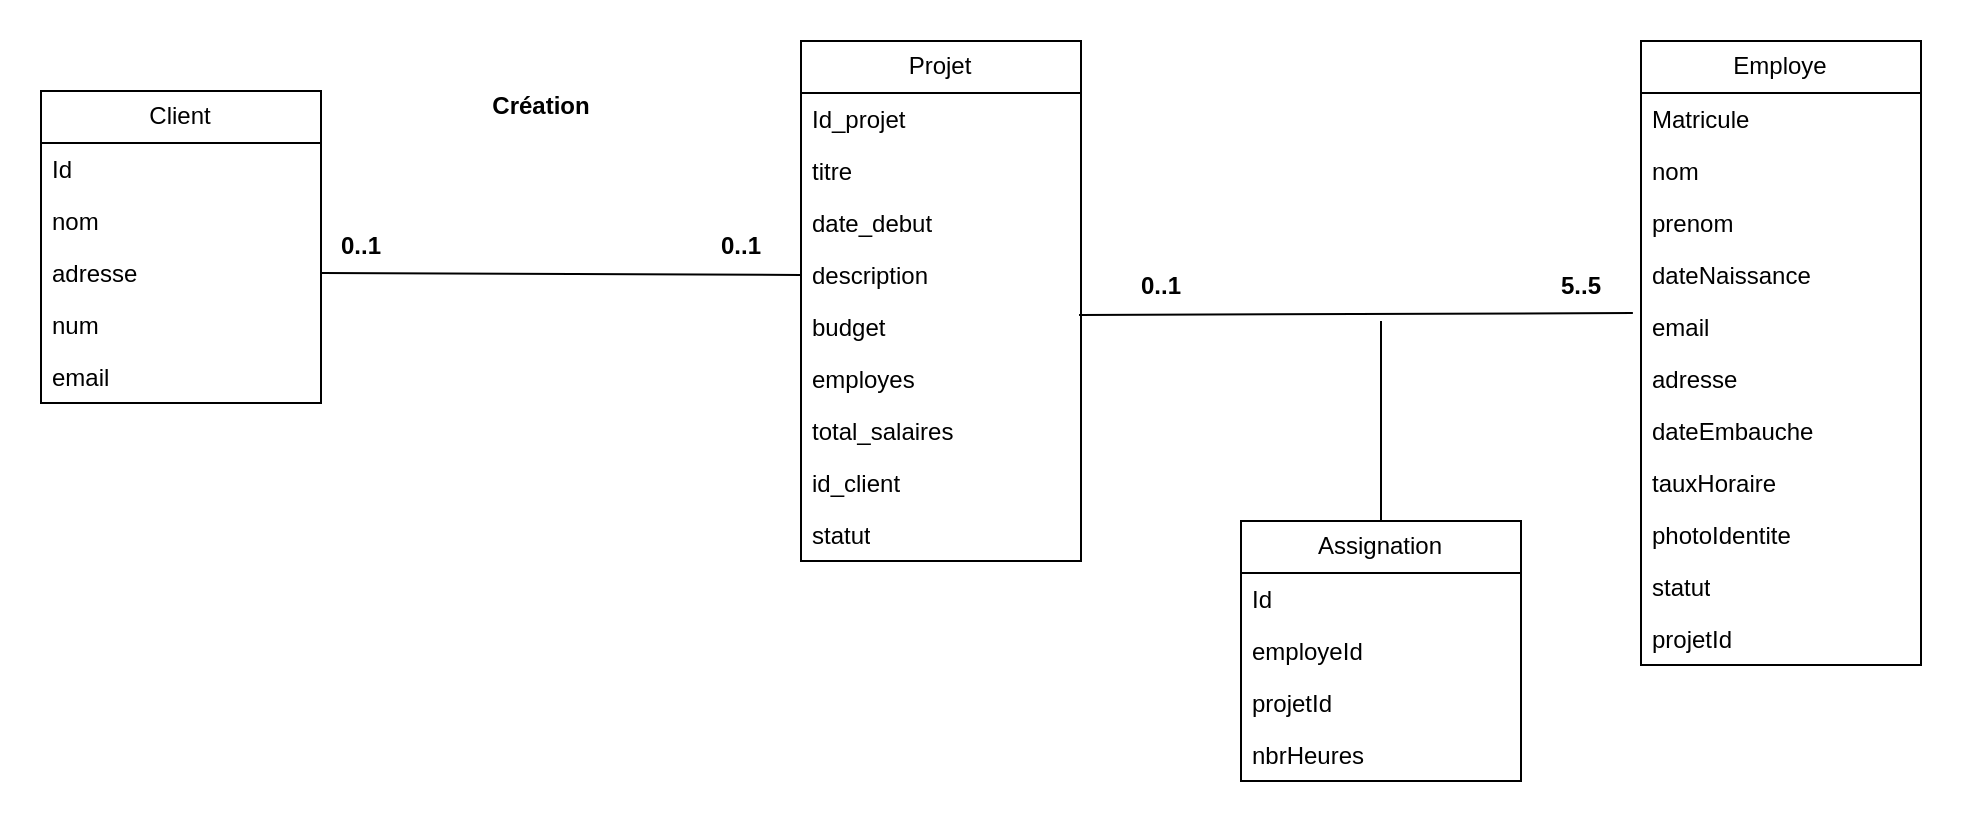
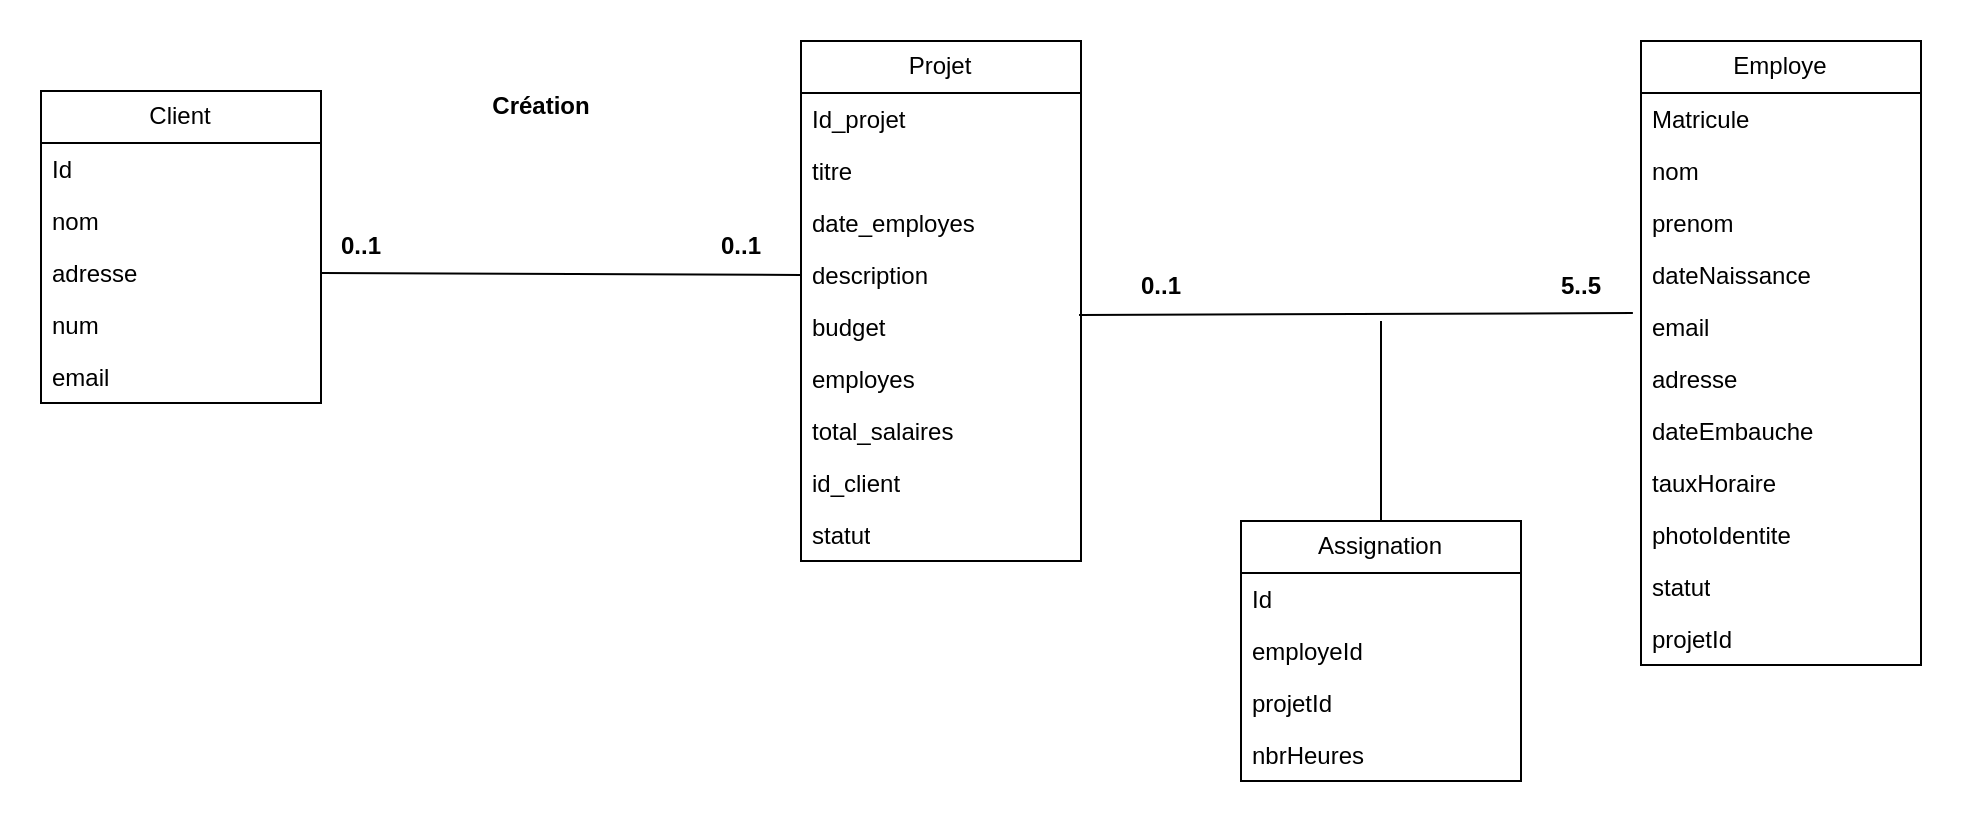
node "date_debut": label "date_debut" -> "date_employes"
